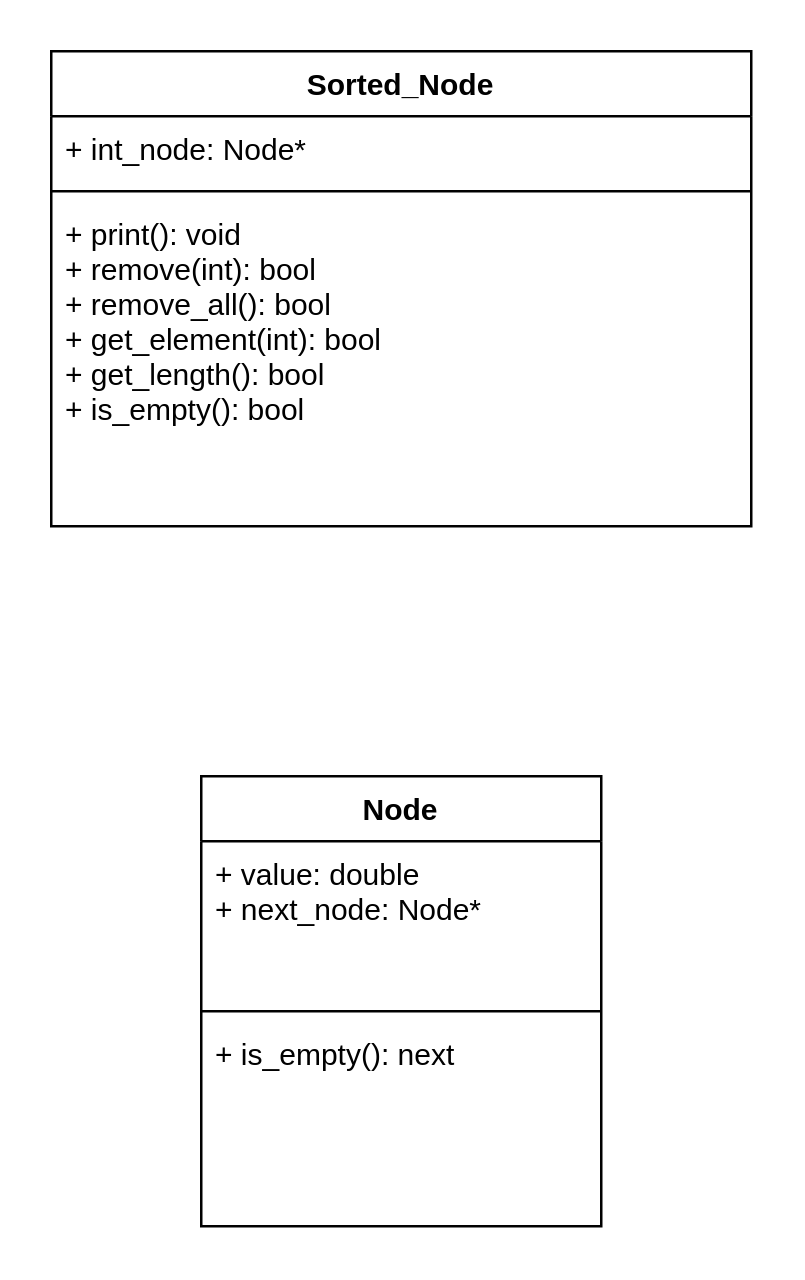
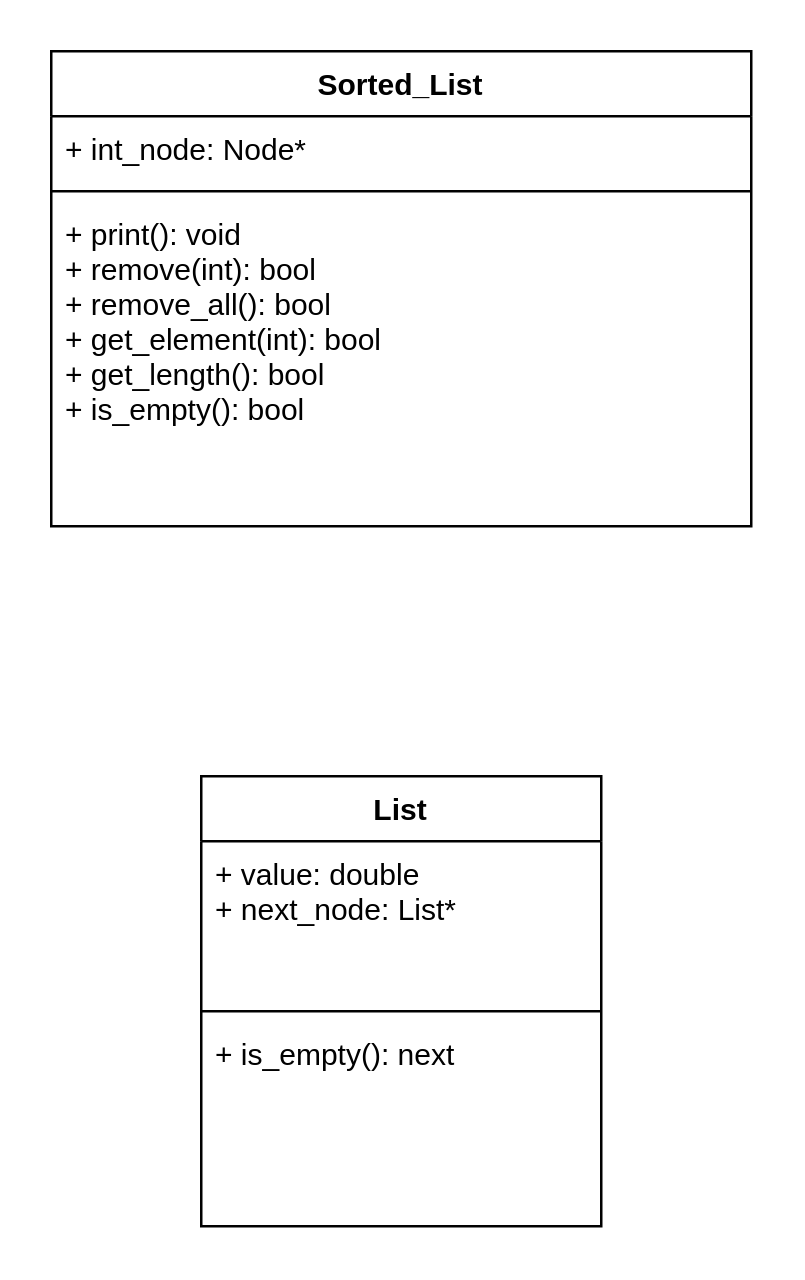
node "Sorted_Node": label "Sorted_Node" -> "Sorted_List"
node "Node": label "Node" -> "List"
node "+ value: double + next_node: Node*": label "+ value: double + next_node: Node*" -> "+ value: double + next_node: List*"
